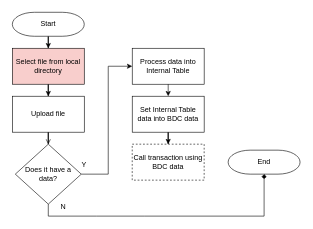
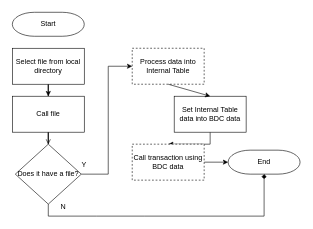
edge "Start" -> "Select file from local directory": removed
node "Select file from local directory": fillcolor #f8cecc -> #ffffff
node "Process data into Internal Table": style solid -> dashed
node "Upload file": label "Upload file" -> "Call file"
node "Set Internal Table data into BDC data": moved (168, 114) -> (210, 114)
edge "Call transaction using BDC data" -> "End": added
node "Does it have a data?": label "Does it have a data?" -> "Does it have a file?"
